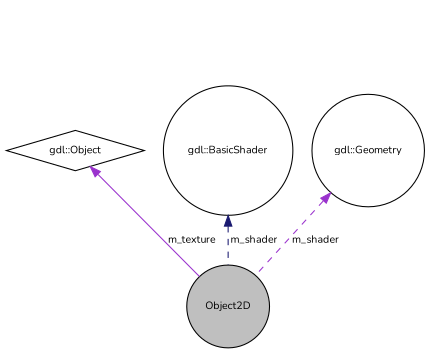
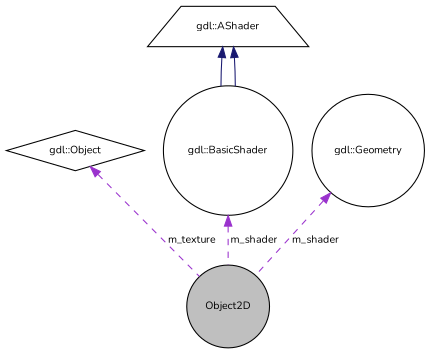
node "gdl::AShader": added
edge "Object2D" -> "gdl::Object": style solid -> dashed
edge "Object2D" -> "gdl::BasicShader": color midnightblue -> darkorchid3
